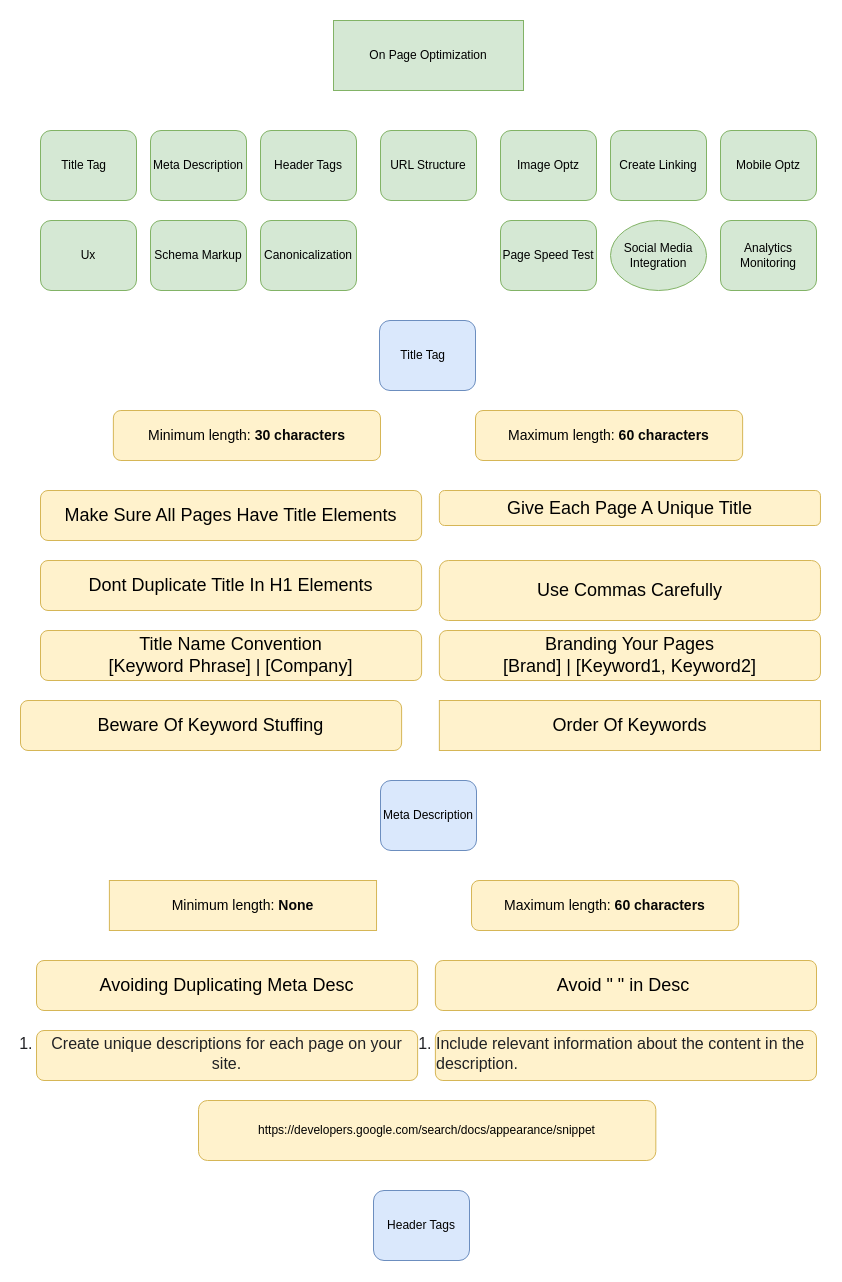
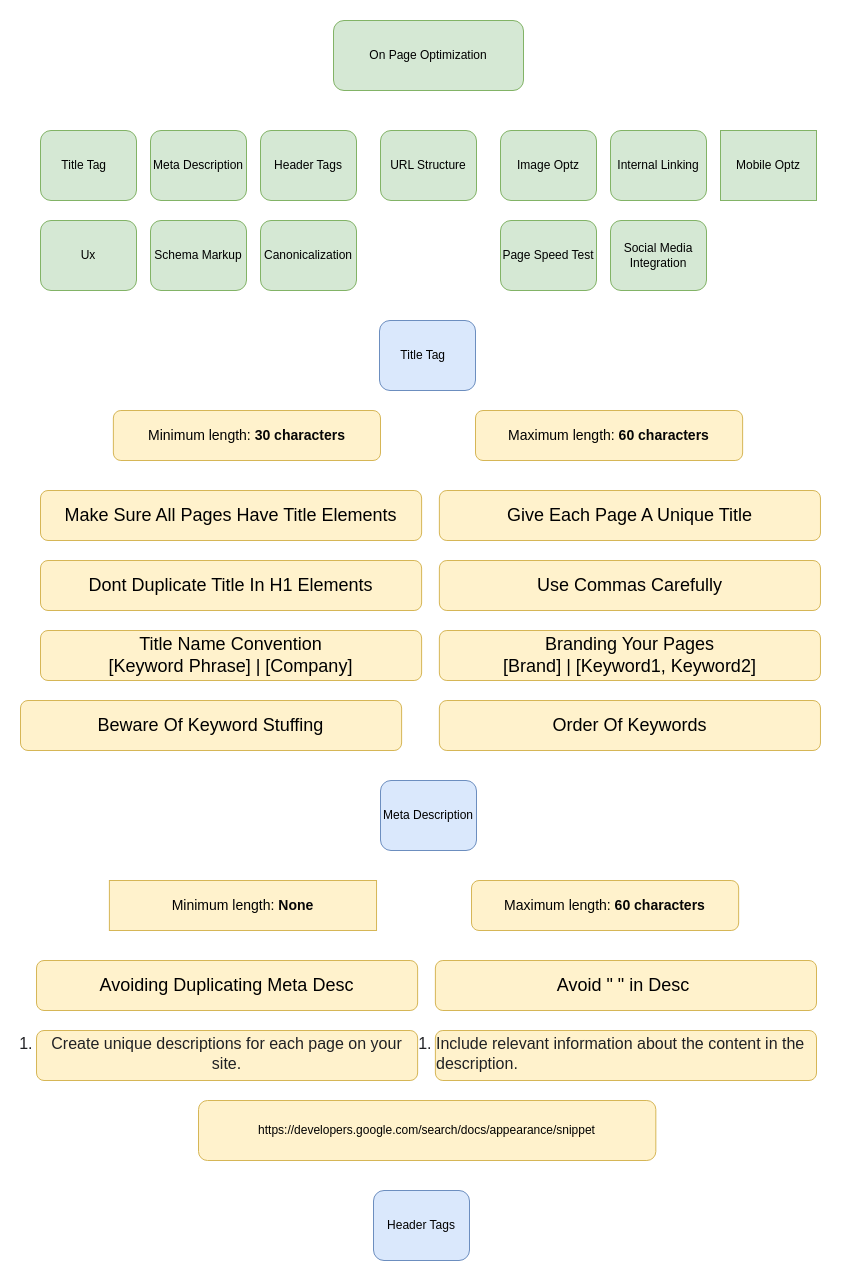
node "On Page Optimization": shape rectangle -> rounded rectangle
node "Create Linking": label "Create Linking" -> "Internal Linking"
node "Mobile Optz": shape rounded rectangle -> rectangle
node "Social Media Integration": shape ellipse -> rounded rectangle
node "Analytics Monitoring": removed
node "Give Each Page A Unique Title": size 381x35 -> 381x50
node "Use Commas Carefully": size 381x60 -> 381x50
node "Order Of Keywords": shape rectangle -> rounded rectangle
